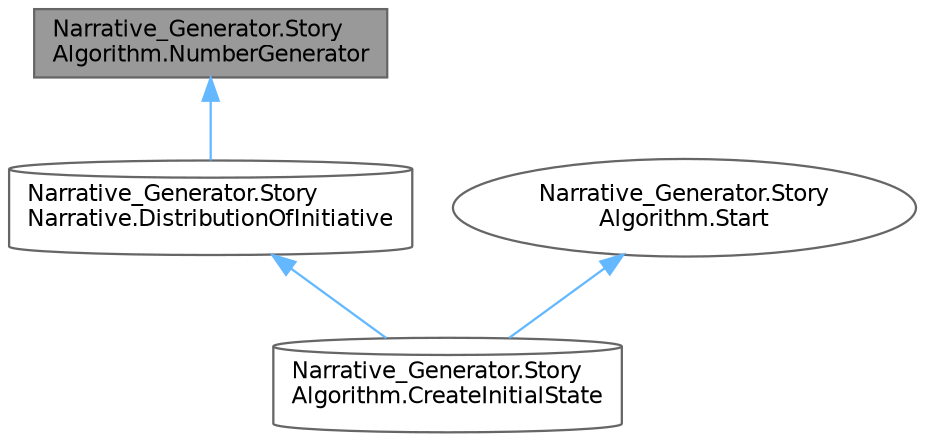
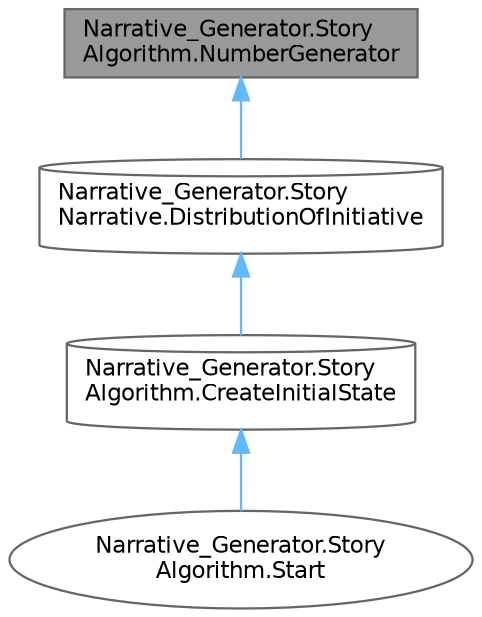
edge "Narrative_Generator.Story Algorithm.CreateInitialState" -> "Narrative_Generator.Story Algorithm.Start": reversed
